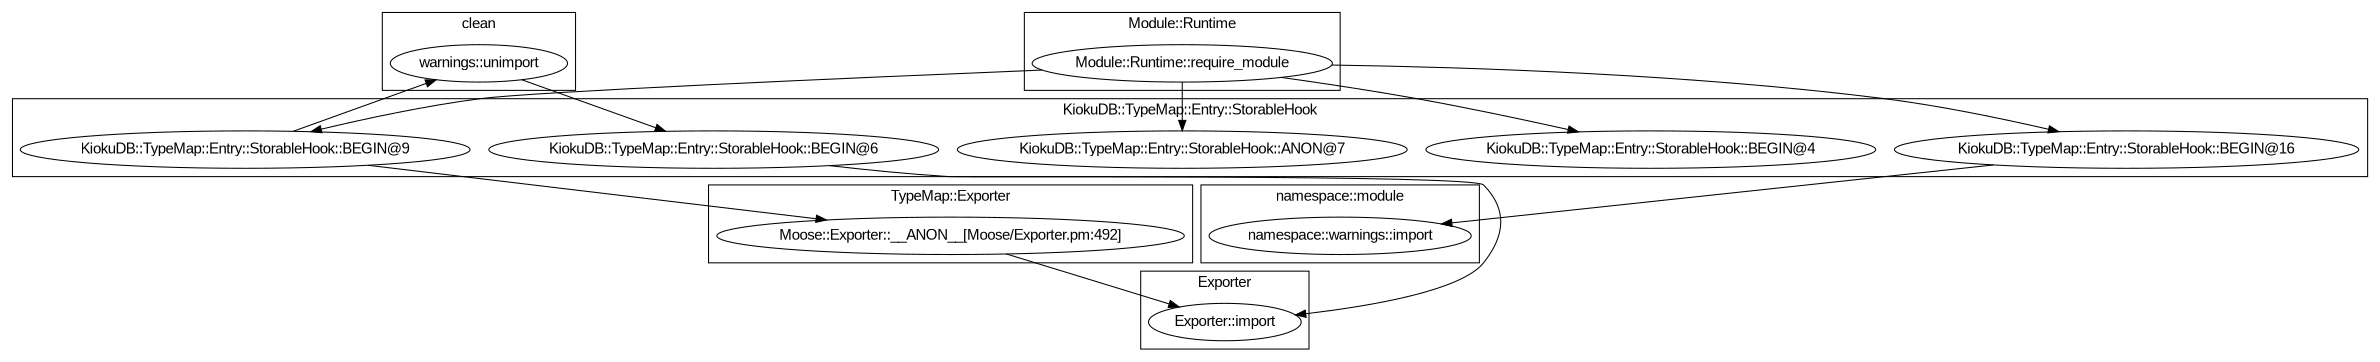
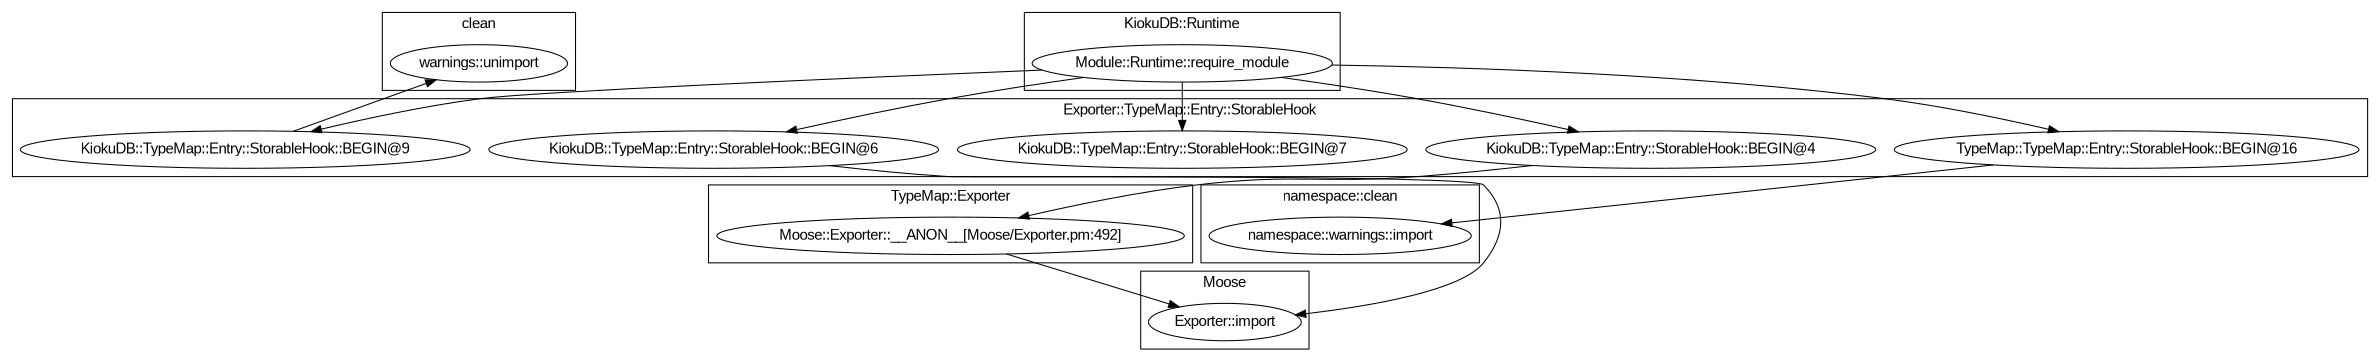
cluster "Module::Runtime": label "Module::Runtime" -> "KiokuDB::Runtime"
edge "warnings::unimport" -> "KiokuDB::TypeMap::Entry::StorableHook::BEGIN@6": now "Module::Runtime::require_module" -> "KiokuDB::TypeMap::Entry::StorableHook::BEGIN@6"
cluster "KiokuDB::TypeMap::Entry::StorableHook": label "KiokuDB::TypeMap::Entry::StorableHook" -> "Exporter::TypeMap::Entry::StorableHook"
node "KiokuDB::TypeMap::Entry::StorableHook::ANON@7": label "KiokuDB::TypeMap::Entry::StorableHook::ANON@7" -> "KiokuDB::TypeMap::Entry::StorableHook::BEGIN@7"
node "KiokuDB::TypeMap::Entry::StorableHook::BEGIN@16": label "KiokuDB::TypeMap::Entry::StorableHook::BEGIN@16" -> "TypeMap::TypeMap::Entry::StorableHook::BEGIN@16"
edge "KiokuDB::TypeMap::Entry::StorableHook::BEGIN@9" -> "Moose::Exporter::__ANON__[Moose/Exporter.pm:492]": now "KiokuDB::TypeMap::Entry::StorableHook::BEGIN@4" -> "Moose::Exporter::__ANON__[Moose/Exporter.pm:492]"
cluster "namespace::module": label "namespace::module" -> "namespace::clean"
cluster "Exporter": label "Exporter" -> "Moose"
